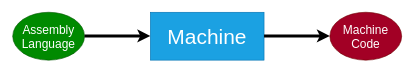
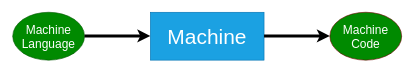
node "Assembly Language": label "Assembly Language" -> "Machine Language"
node "Machine Code": fillcolor #a20025 -> #008a00
